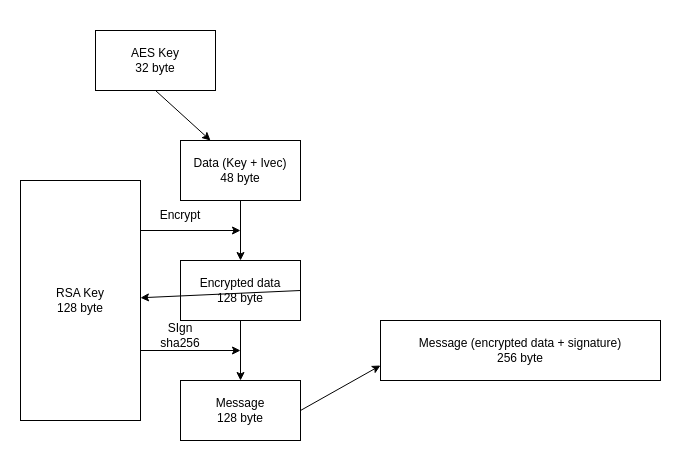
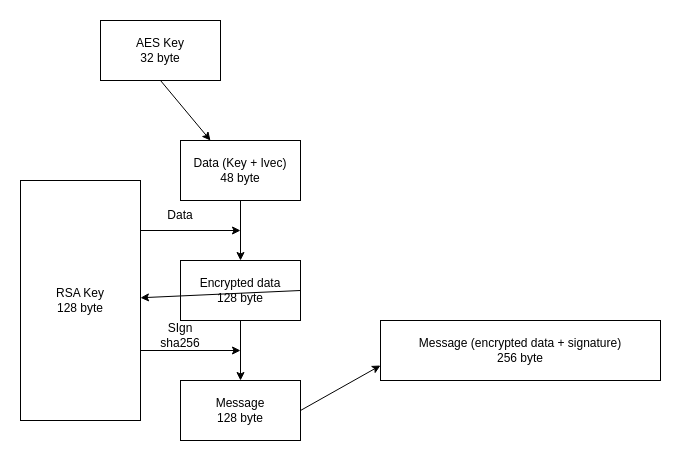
node "AES Key 32 byte": moved (156, 61) -> (161, 51)
node "Encrypt": label "Encrypt" -> "Data"
